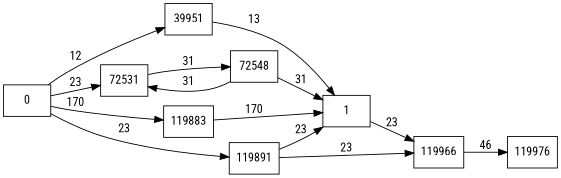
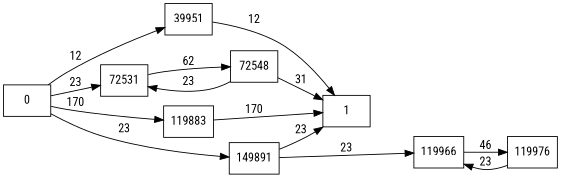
edge "39951" -> "1": label "13" -> "12"
edge "72531" -> "72548": label "31" -> "62"
edge "72548" -> "72531": label "31" -> "23"
edge "1" -> "119966": now "119976" -> "119966"
node "119891": label "119891" -> "149891"
